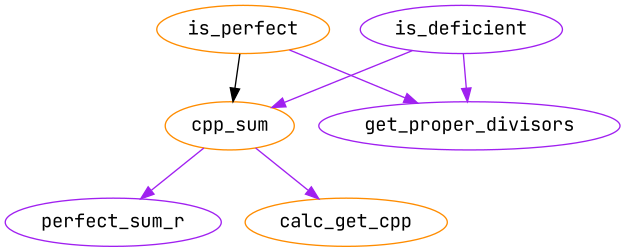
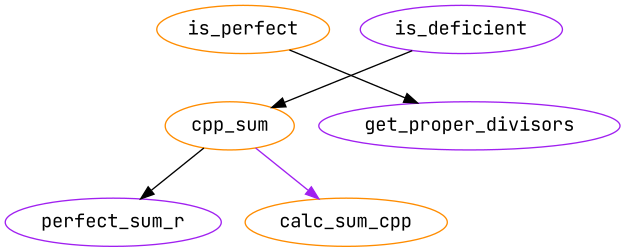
edge "is_perfect" -> "get_proper_divisors": color purple -> black
edge "is_perfect" -> "cpp_sum": removed
edge "is_deficient" -> "get_proper_divisors": removed
edge "is_deficient" -> "cpp_sum": color purple -> black
edge "cpp_sum" -> "perfect_sum_r": color purple -> black
node "calc_get_cpp": label "calc_get_cpp" -> "calc_sum_cpp"
